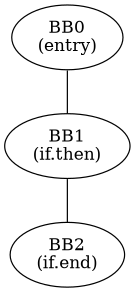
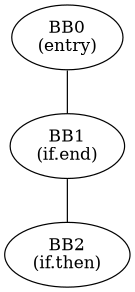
node "BB1 (if.then)": label "BB1 (if.then)" -> "BB1 (if.end)"
node "BB2 (if.end)": label "BB2 (if.end)" -> "BB2 (if.then)"
